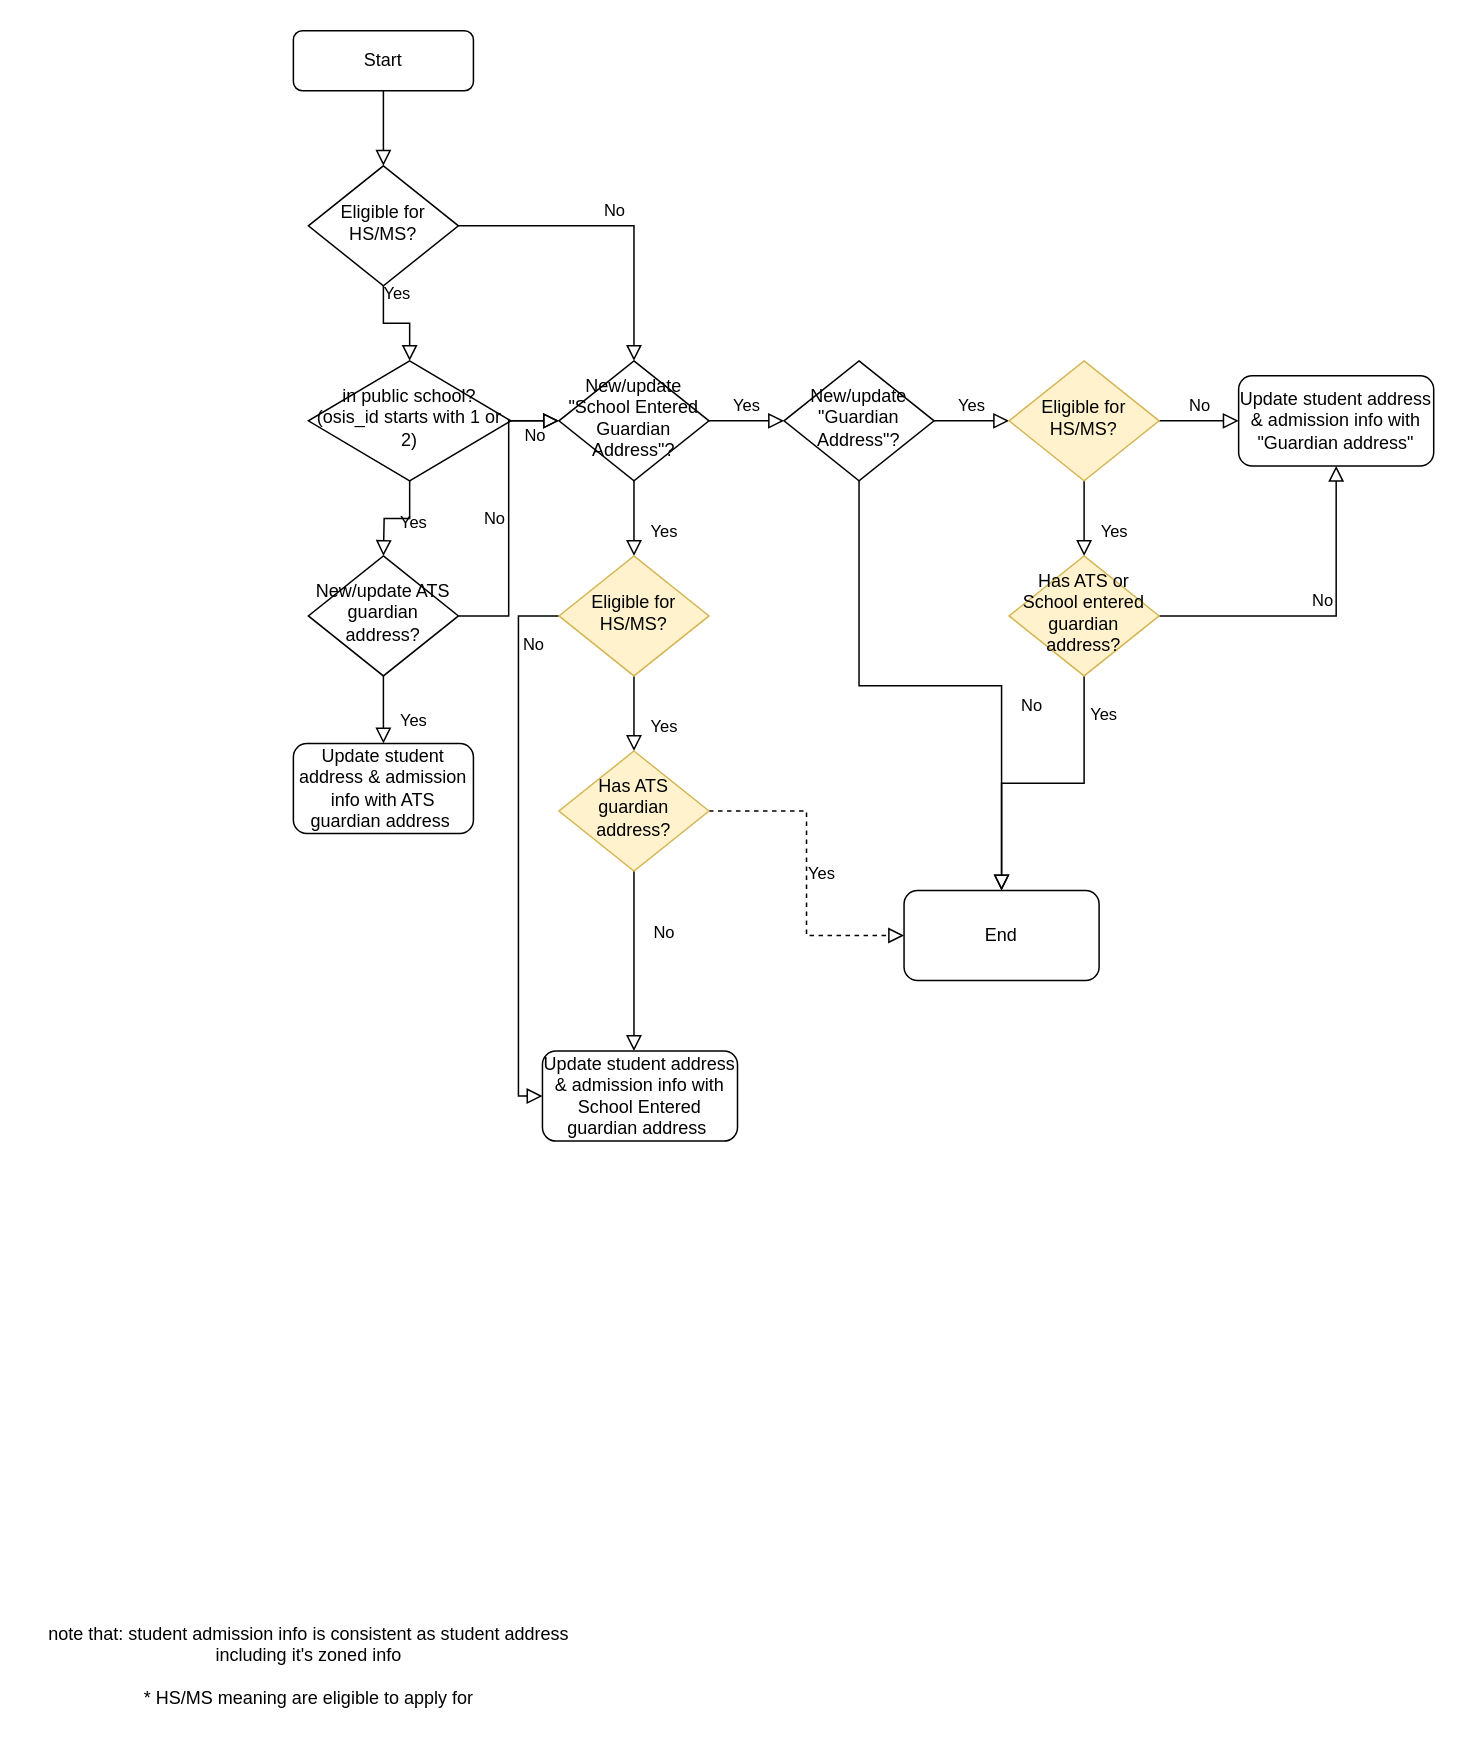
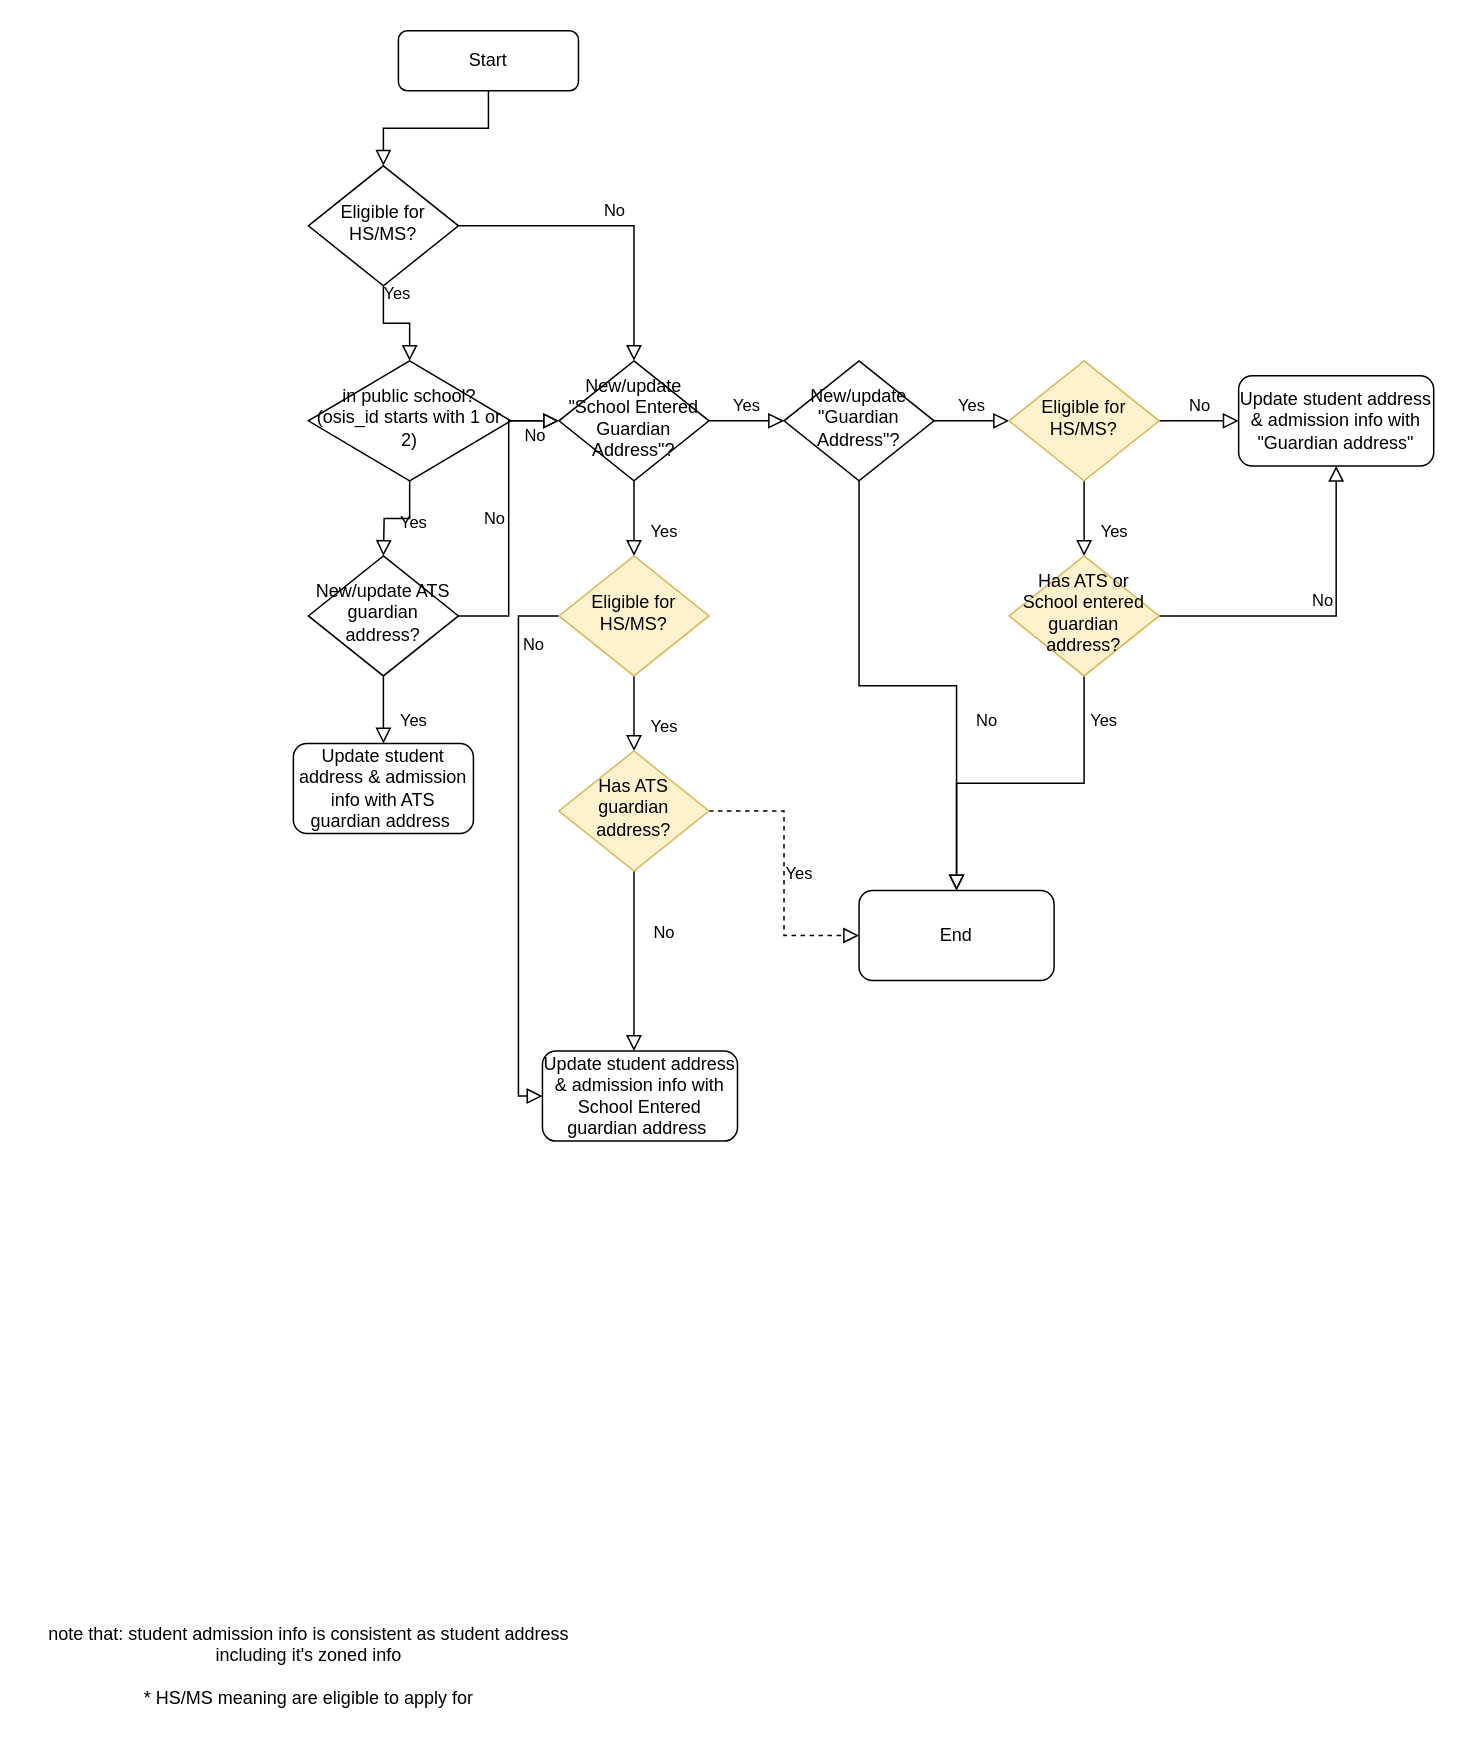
node "Start": moved (383, 61) -> (488, 61)
node "End": moved (1001, 935) -> (956, 935)
